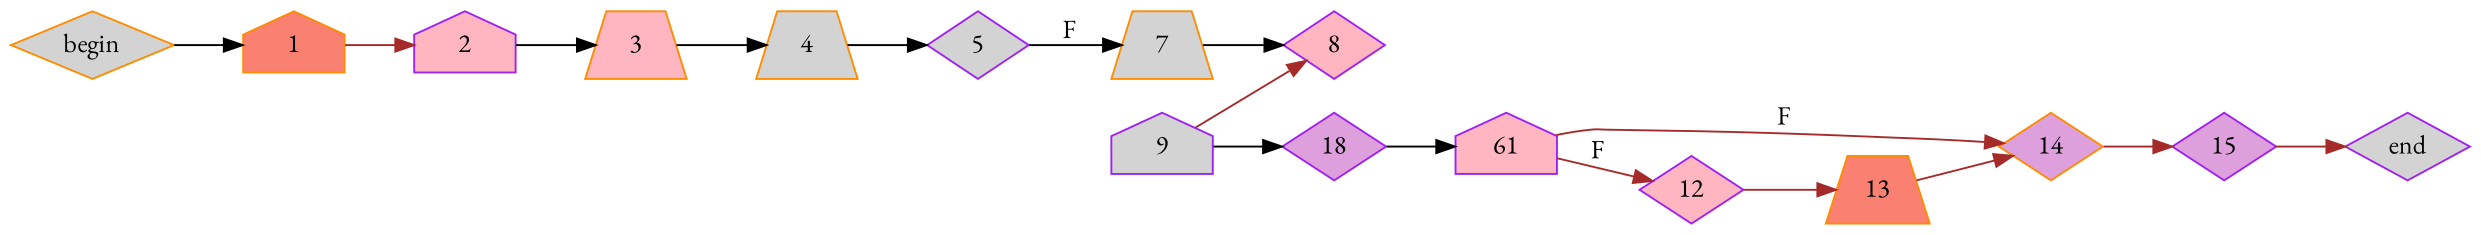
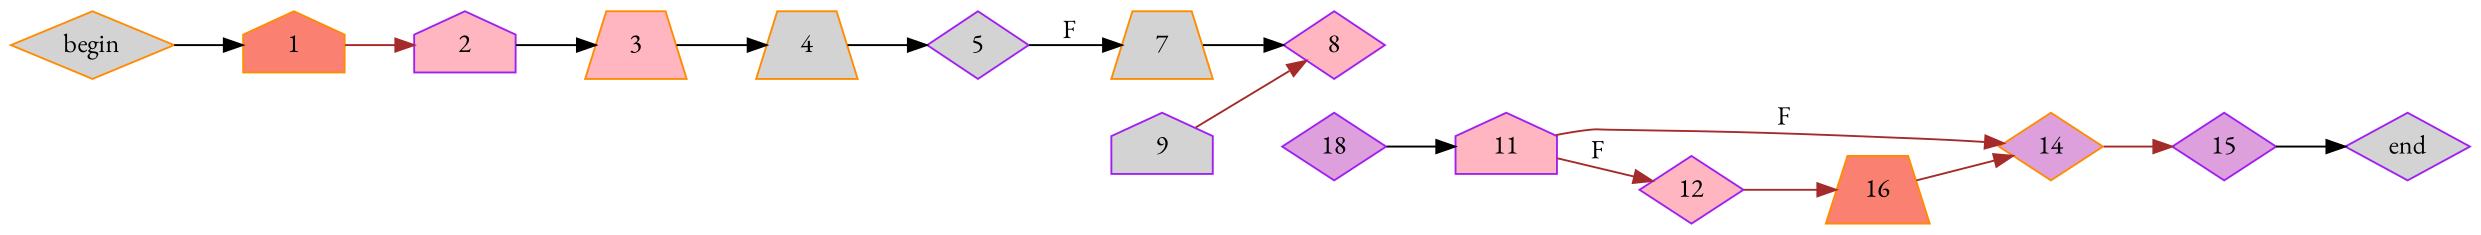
edge "9" -> "18": removed
node "61": label "61" -> "11"
edge "15" -> "end": color brown -> black
node "13": label "13" -> "16"
